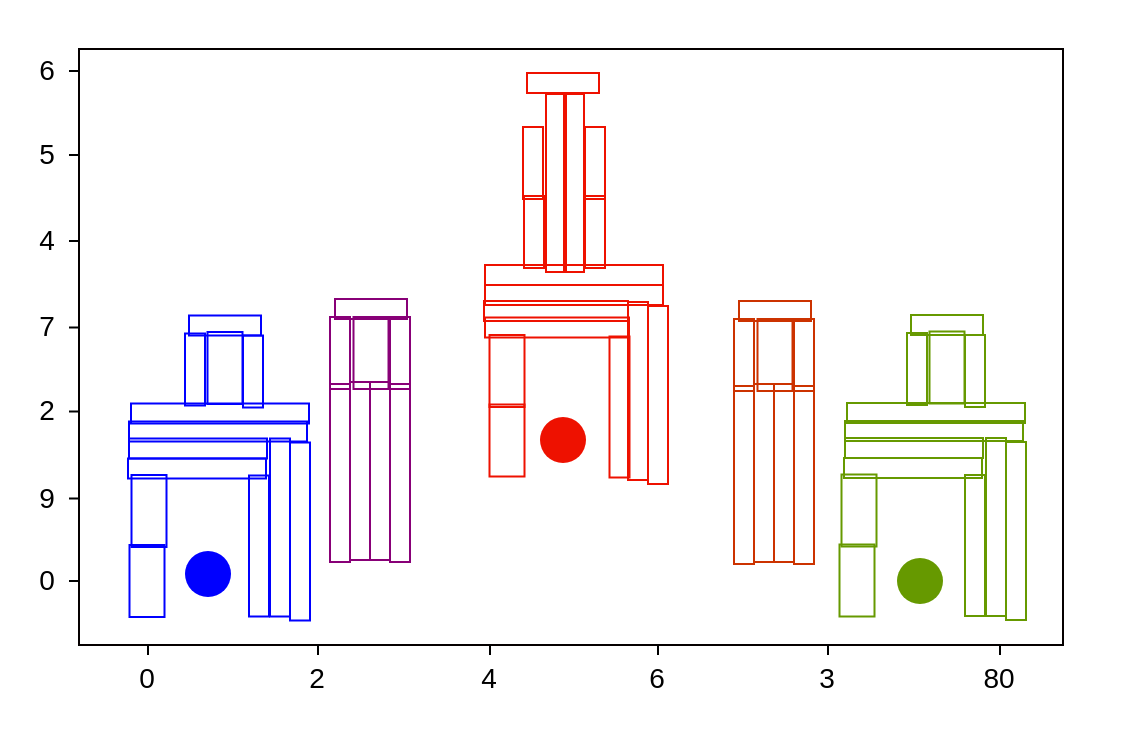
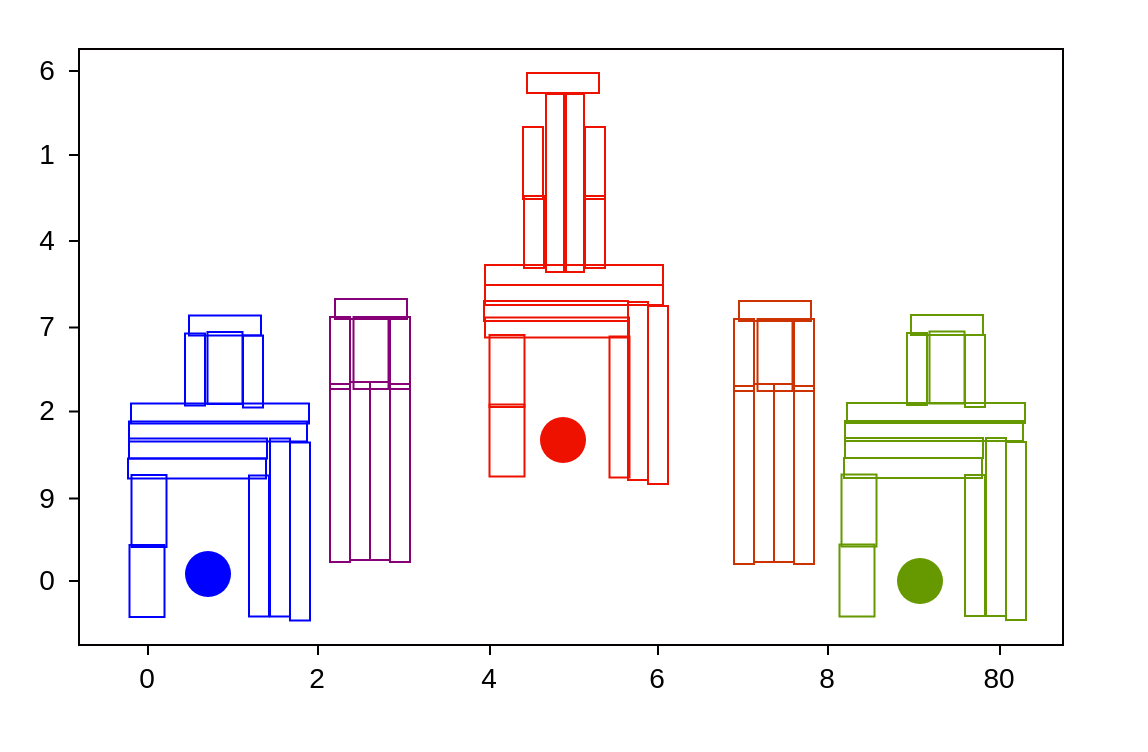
node "5": label "5" -> "1"
node "3": label "3" -> "8"
